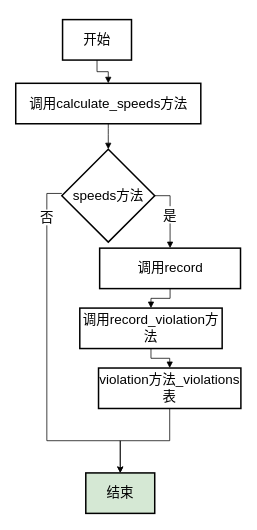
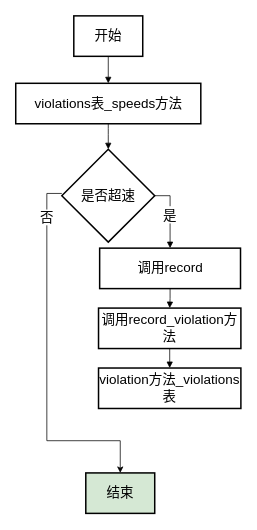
node "开始": moved (97, 39) -> (108, 36)
node "调用calculate_speeds方法": label "调用calculate_speeds方法" -> "violations表_speeds方法"
node "speeds方法": label "speeds方法" -> "是否超速"
node "调用record_violation方法": moved (151, 328) -> (170, 328)
edge "violation方法_violations表" -> "结束": removed
